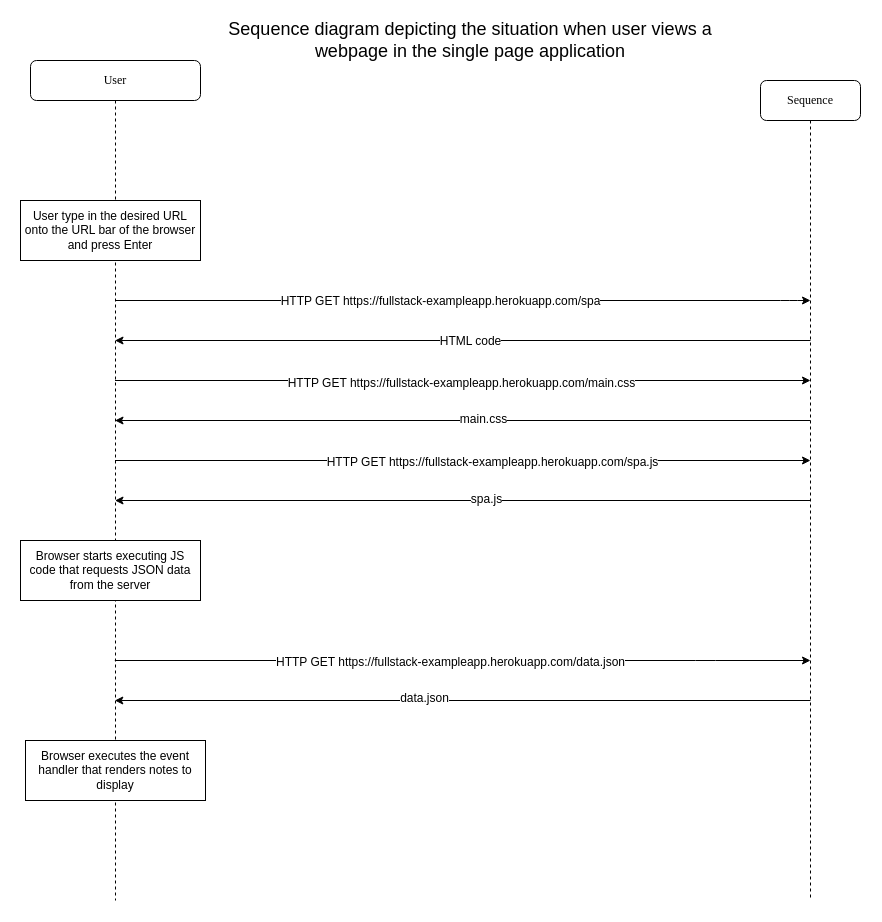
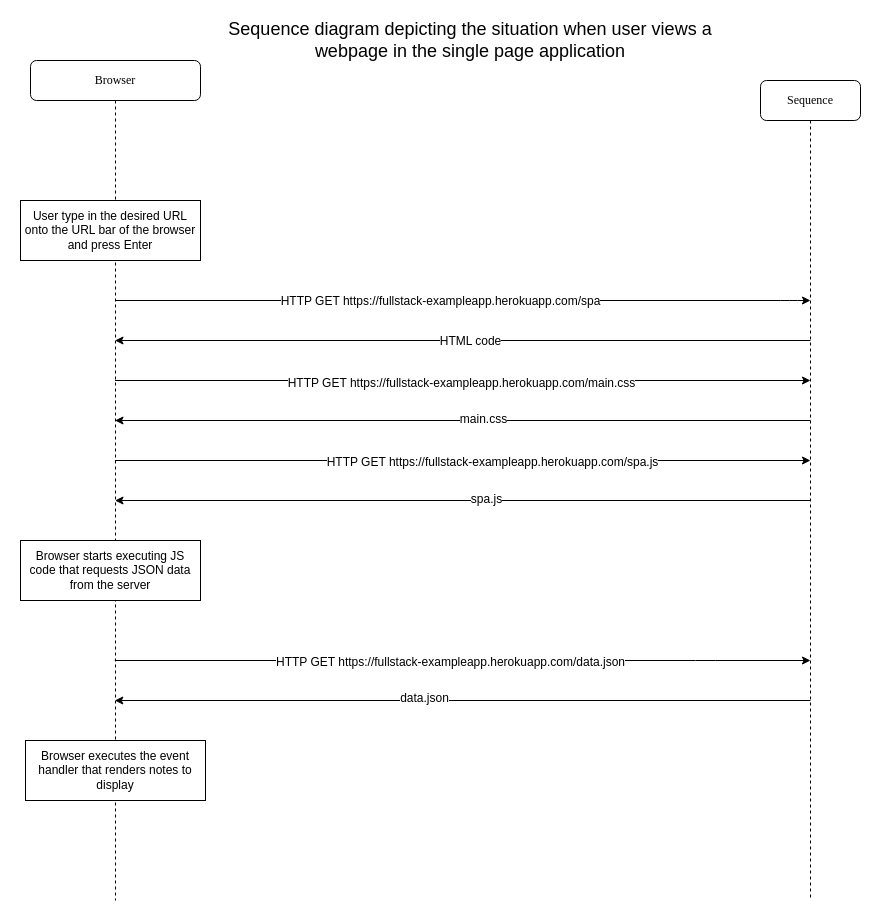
node "User": label "User" -> "Browser"
